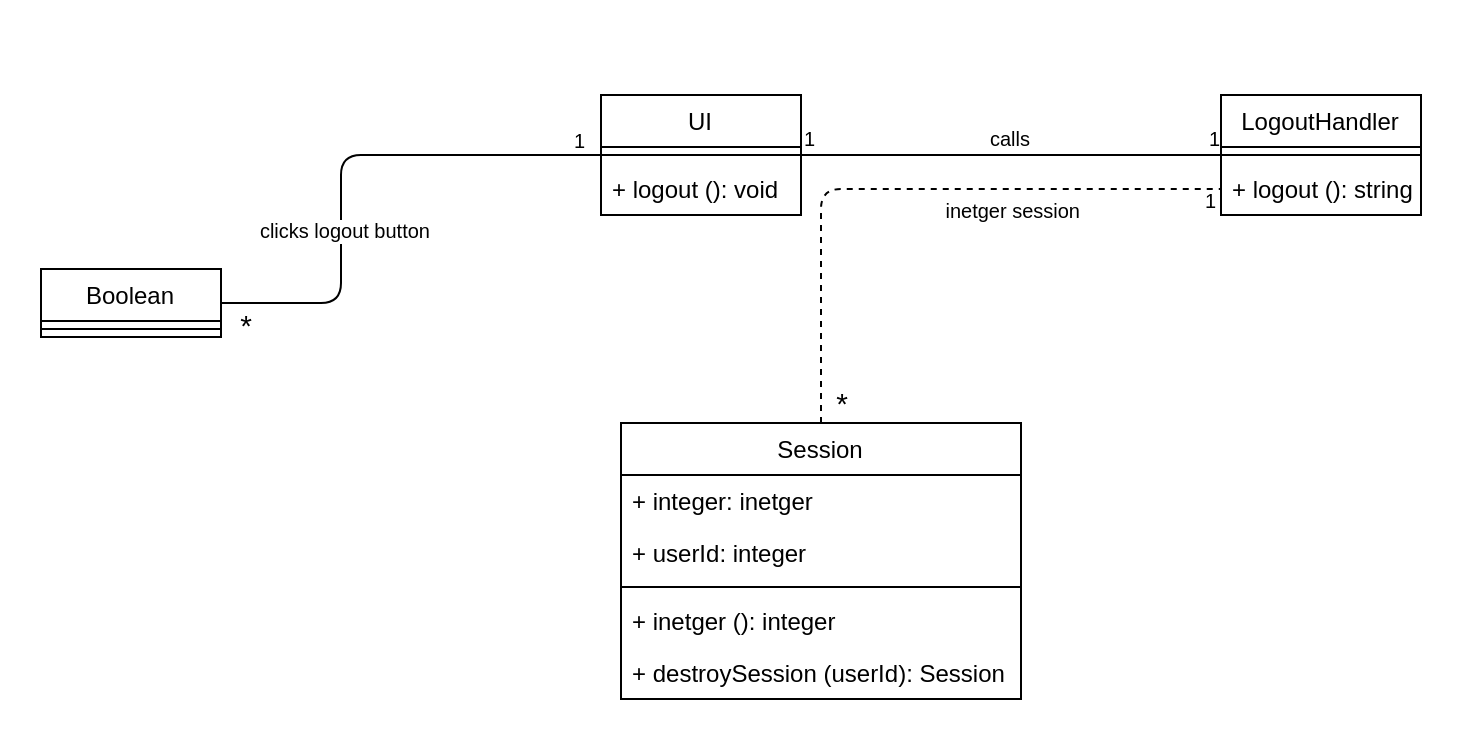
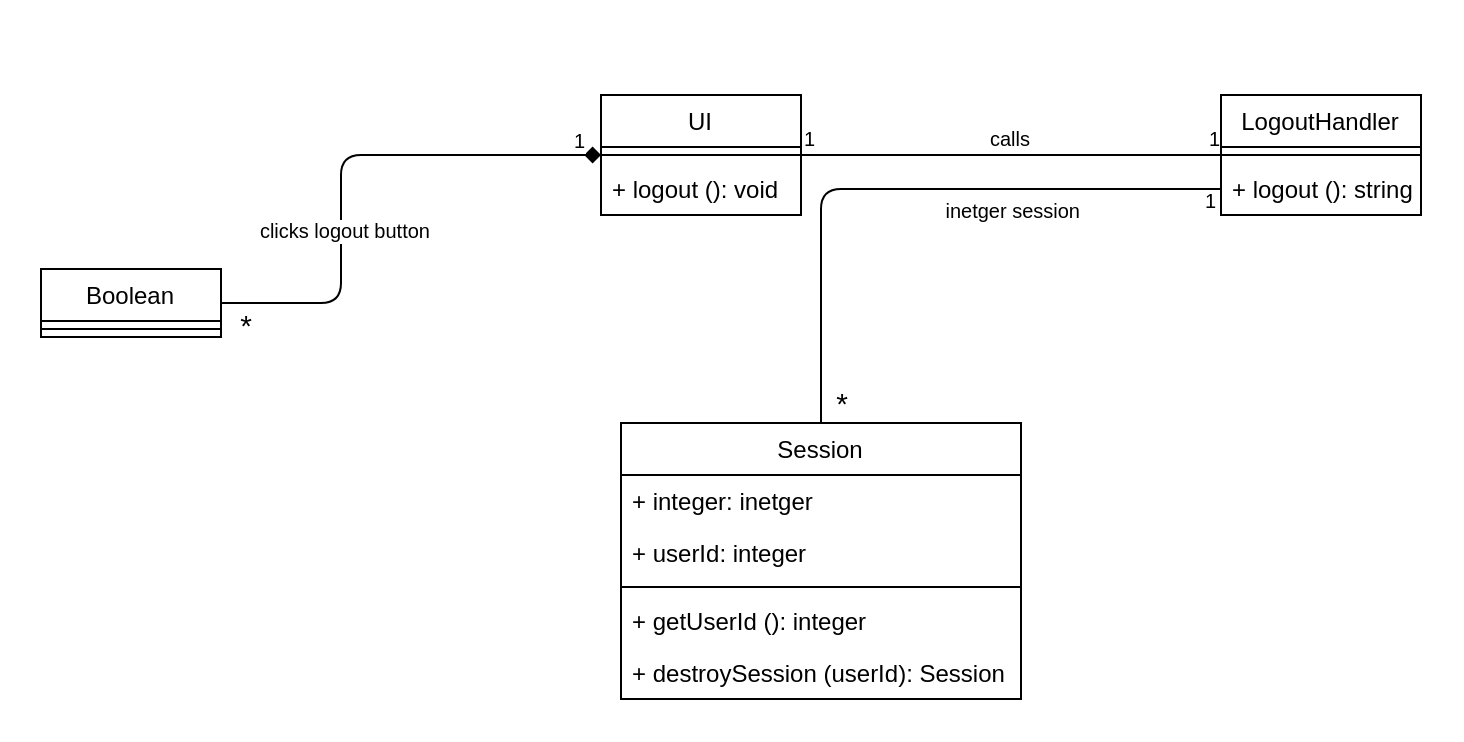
edge "UI" -- "Boolean": arrowhead none -> diamond
edge "+ logout (): string" -- "Session": style dashed -> solid
node "+ inetger (): integer": label "+ inetger (): integer" -> "+ getUserId (): integer"
